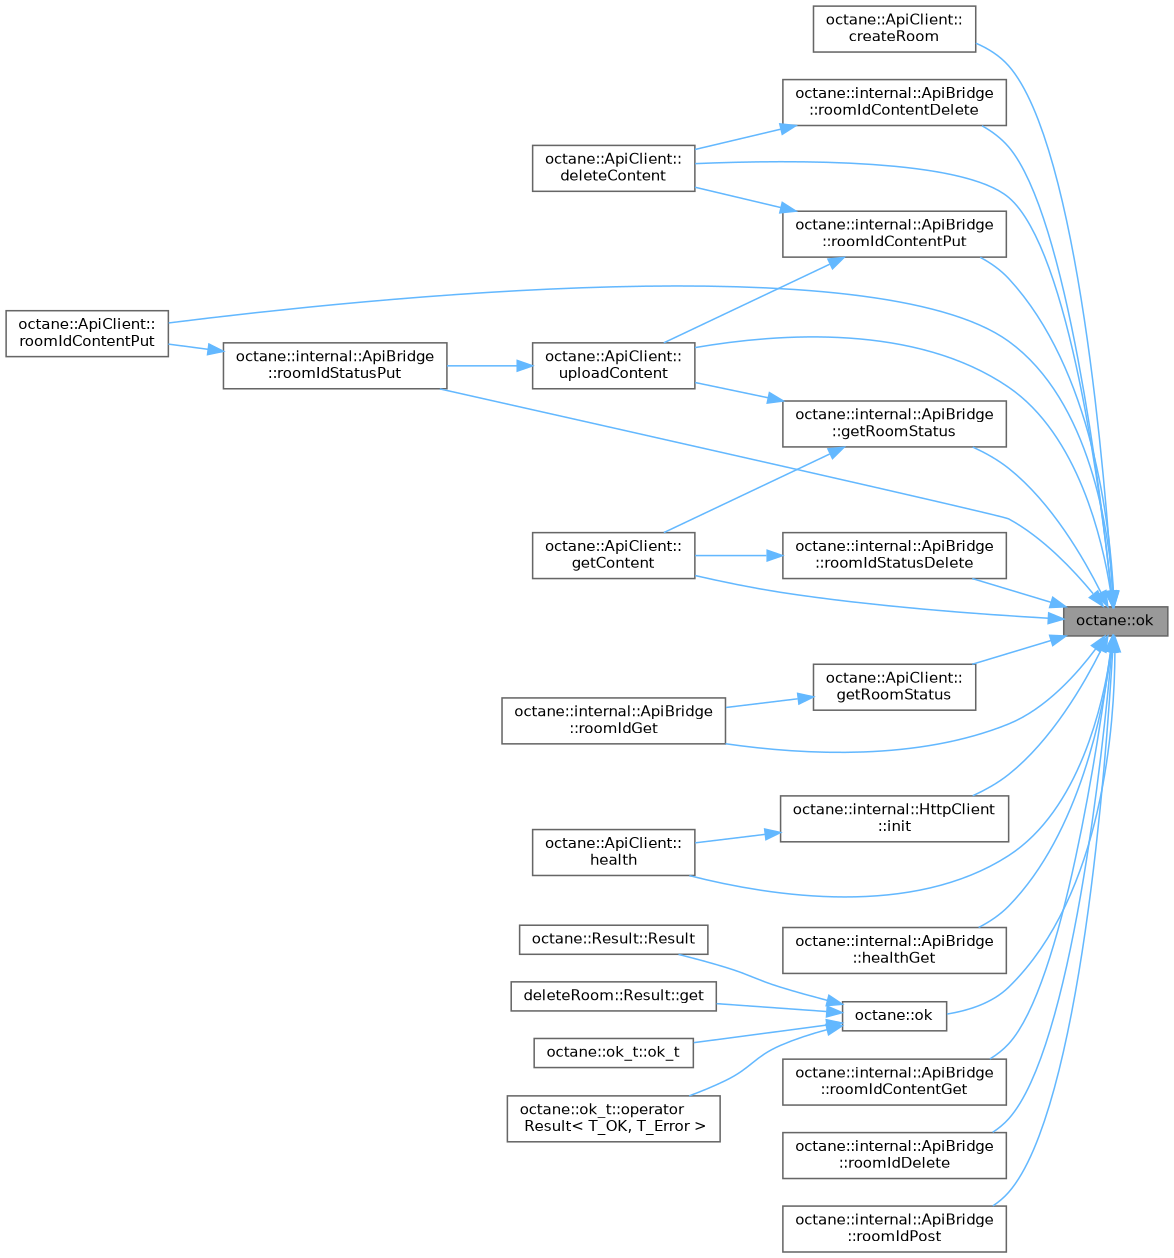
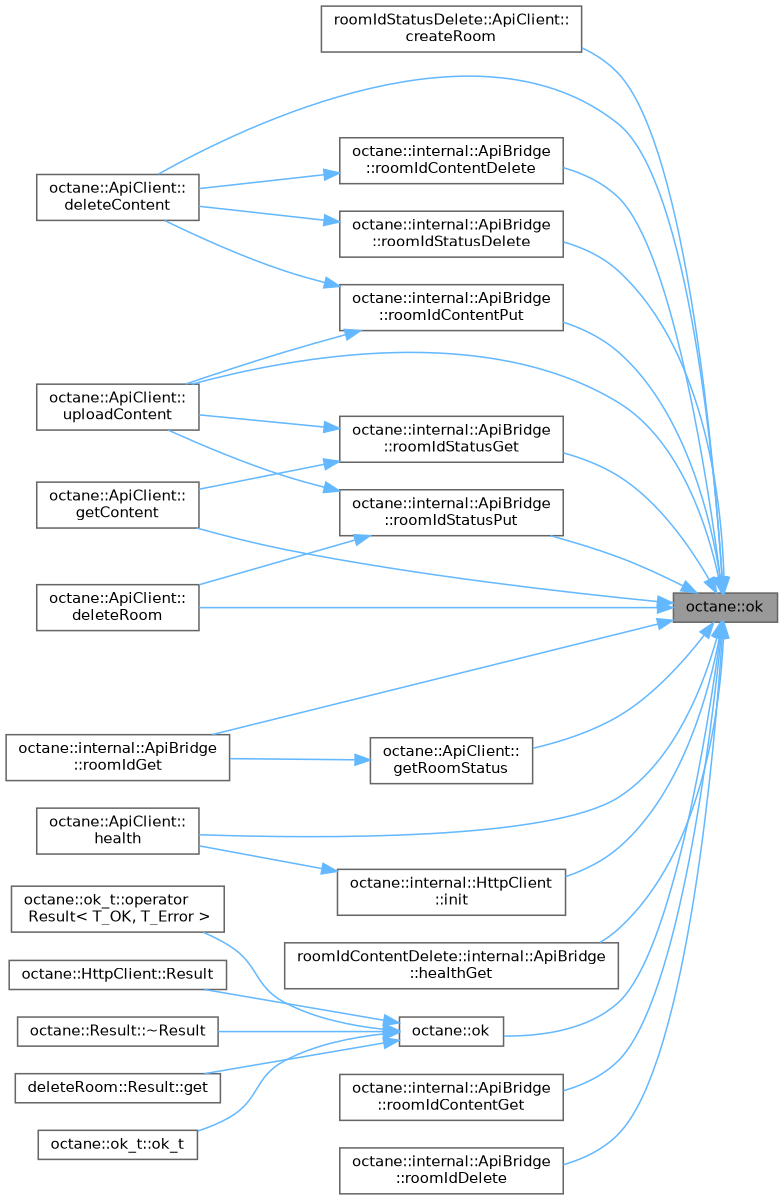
node "octane::ApiClient:: createRoom": label "octane::ApiClient:: createRoom" -> "roomIdStatusDelete::ApiClient:: createRoom"
node "octane::ApiClient:: roomIdContentPut": label "octane::ApiClient:: roomIdContentPut" -> "octane::ApiClient:: deleteRoom"
edge "octane::internal::ApiBridge ::roomIdStatusPut" -> "octane::ApiClient:: uploadContent": reversed
node "octane::internal::ApiBridge ::getRoomStatus": label "octane::internal::ApiBridge ::getRoomStatus" -> "octane::internal::ApiBridge ::roomIdStatusGet"
edge "octane::ApiClient:: getContent" -> "octane::internal::ApiBridge ::roomIdStatusDelete": now "octane::ApiClient:: deleteContent" -> "octane::internal::ApiBridge ::roomIdStatusDelete"
node "octane::Result::Result": label "octane::Result::Result" -> "octane::HttpClient::Result"
node "octane::internal::ApiBridge ::healthGet": label "octane::internal::ApiBridge ::healthGet" -> "roomIdContentDelete::internal::ApiBridge ::healthGet"
node "octane::Result::~Result": added
node "octane::internal::ApiBridge ::roomIdPost": removed
